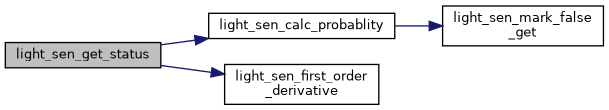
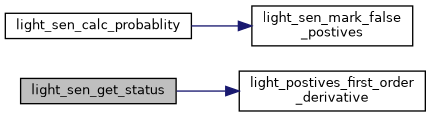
node "light_sen_mark_false _get": label "light_sen_mark_false _get" -> "light_sen_mark_false _postives"
edge "light_sen_get_status" -> "light_sen_calc_probablity": removed
node "light_sen_first_order _derivative": label "light_sen_first_order _derivative" -> "light_postives_first_order _derivative"
